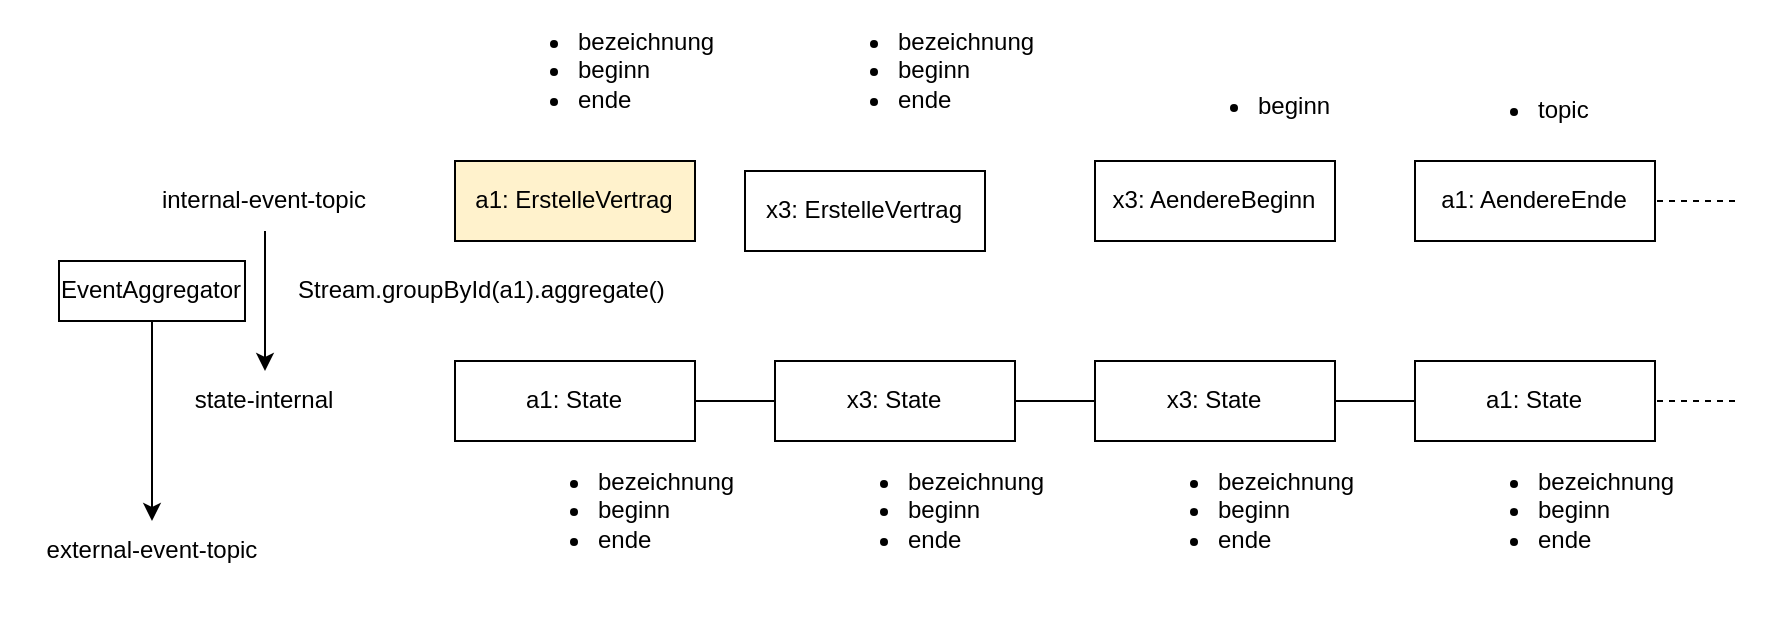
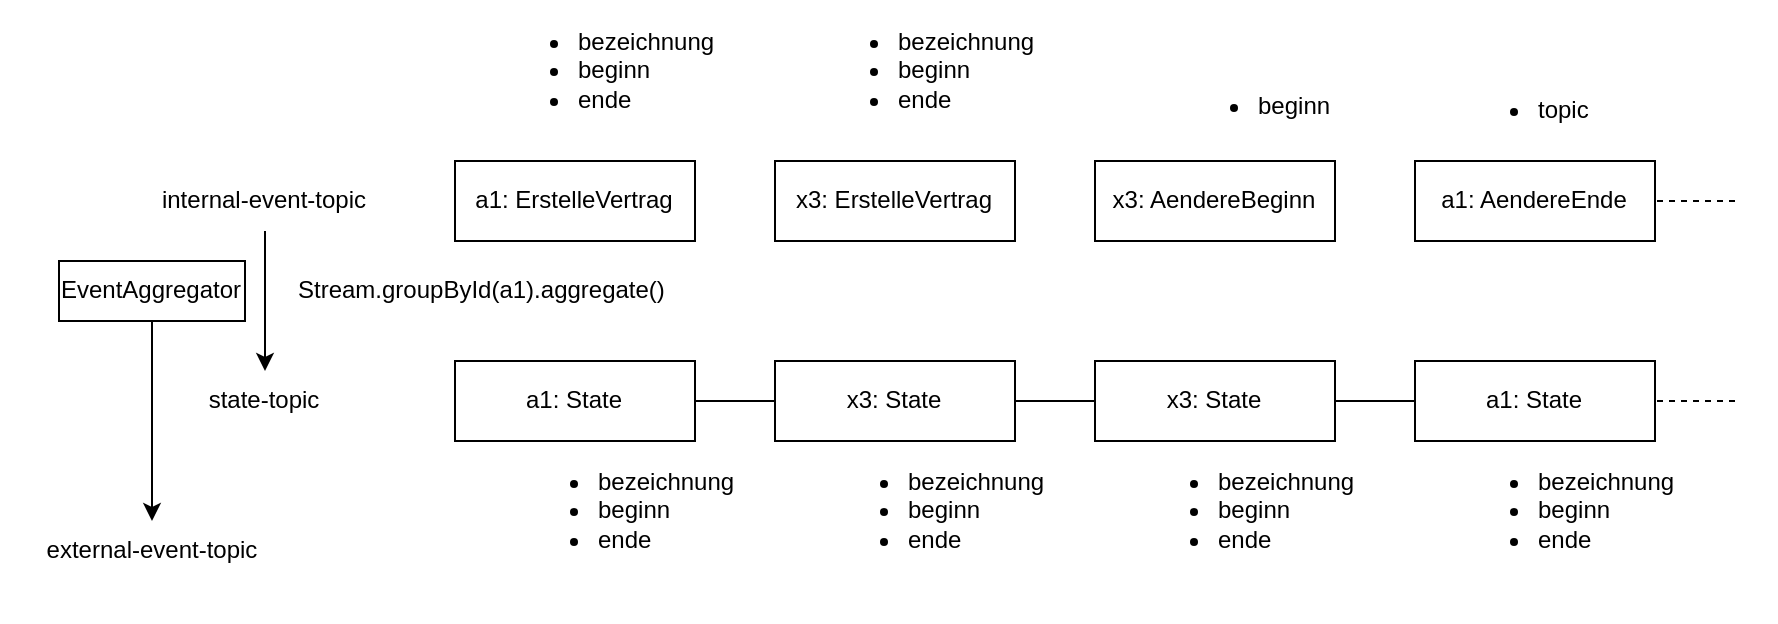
node "a1: ErstelleVertrag": fillcolor #fff2cc -> #ffffff
node "x3: ErstelleVertrag": moved (865, 211) -> (895, 201)
node "state-internal": label "state-internal" -> "state-topic"
